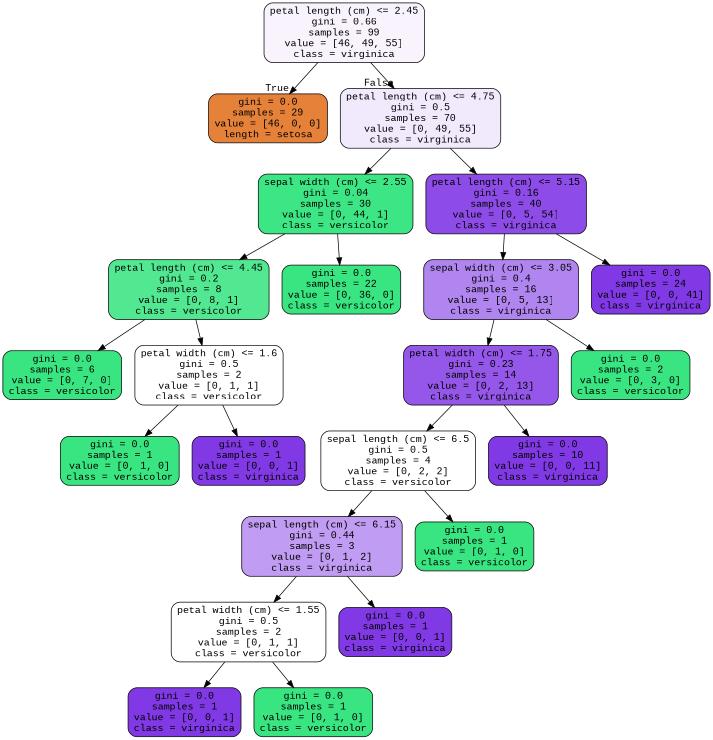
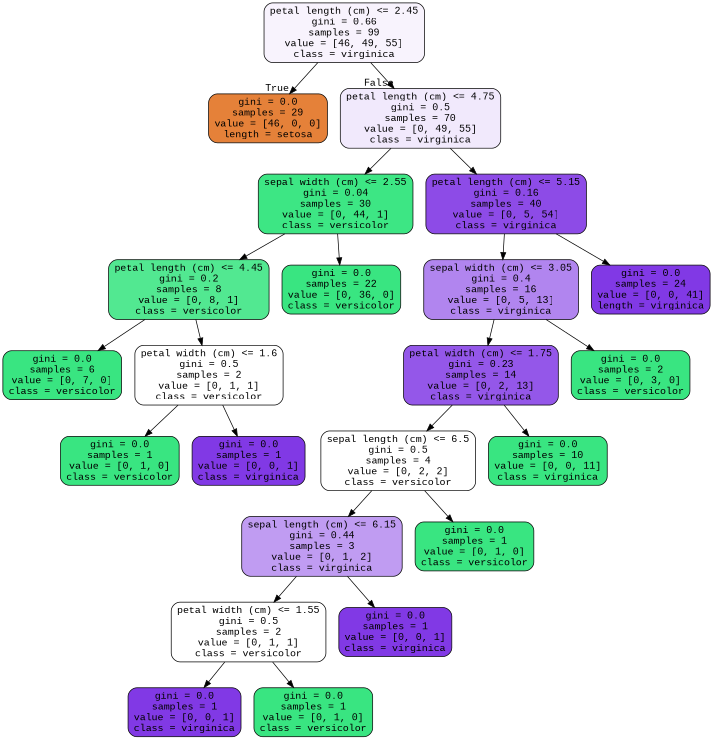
node "gini = 0.0 samples = 24 value = [0, 0, 41] class = virginica": label "gini = 0.0 samples = 24 value = [0, 0, 41] class = virginica" -> "gini = 0.0 samples = 24 value = [0, 0, 41] length = virginica"
node "gini = 0.0 samples = 10 value = [0, 0, 11] class = virginica": fillcolor #8139e5 -> #39e581
